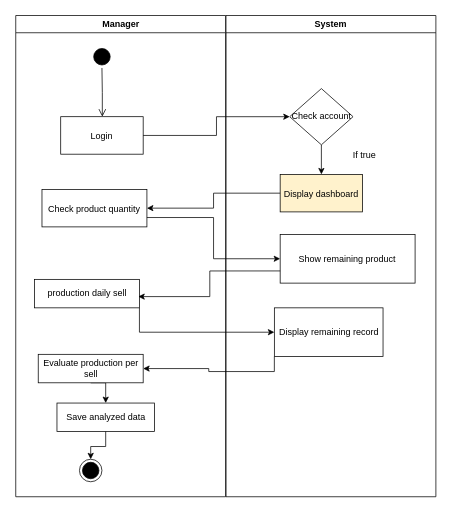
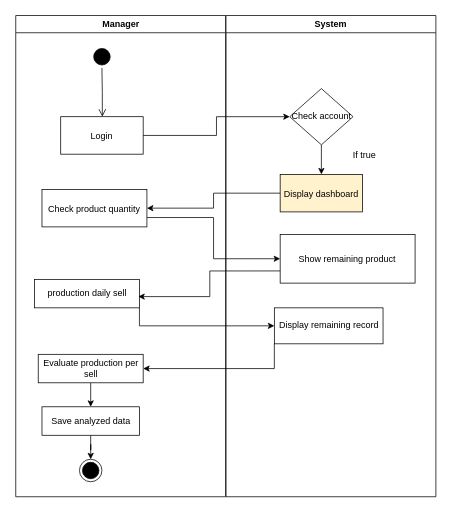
node "Display remaining record": size 109x49 -> 109x36
node "Save analyzed data": moved (106, 417) -> (91, 421)
